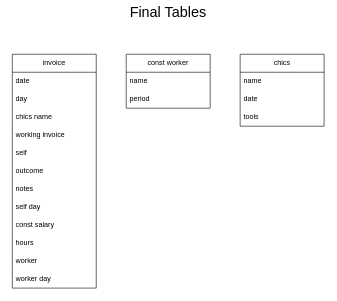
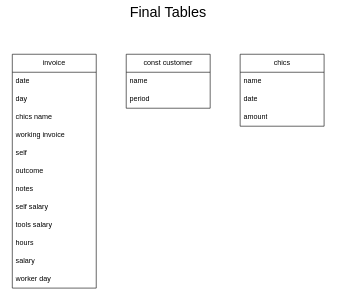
node "const worker": label "const worker" -> "const customer"
node "tools": label "tools" -> "amount"
node "self day": label "self day" -> "self salary"
node "const salary": label "const salary" -> "tools salary"
node "worker": label "worker" -> "salary"
